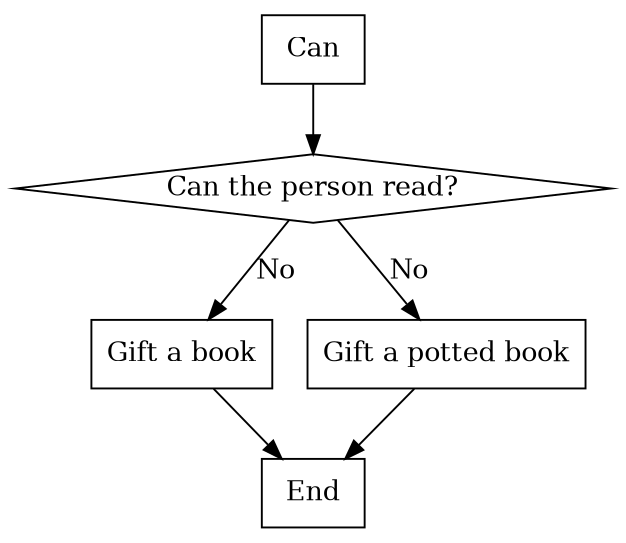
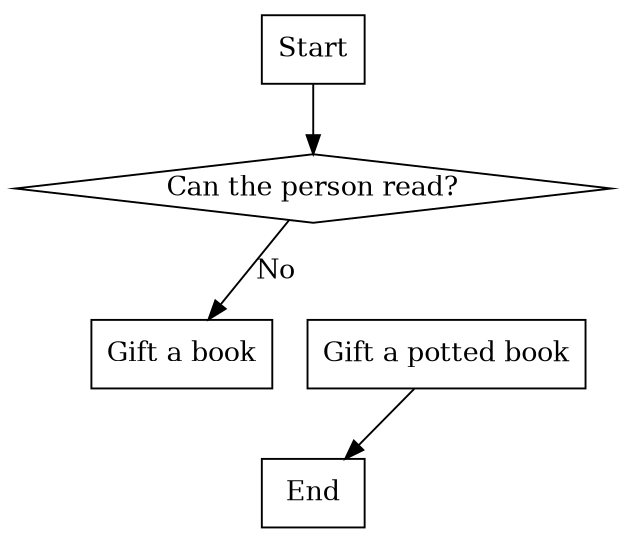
node "Can": label "Can" -> "Start"
edge "Can the person read?" -> "Gift a potted book": removed, label "No"
edge "Gift a book" -> "End": removed
